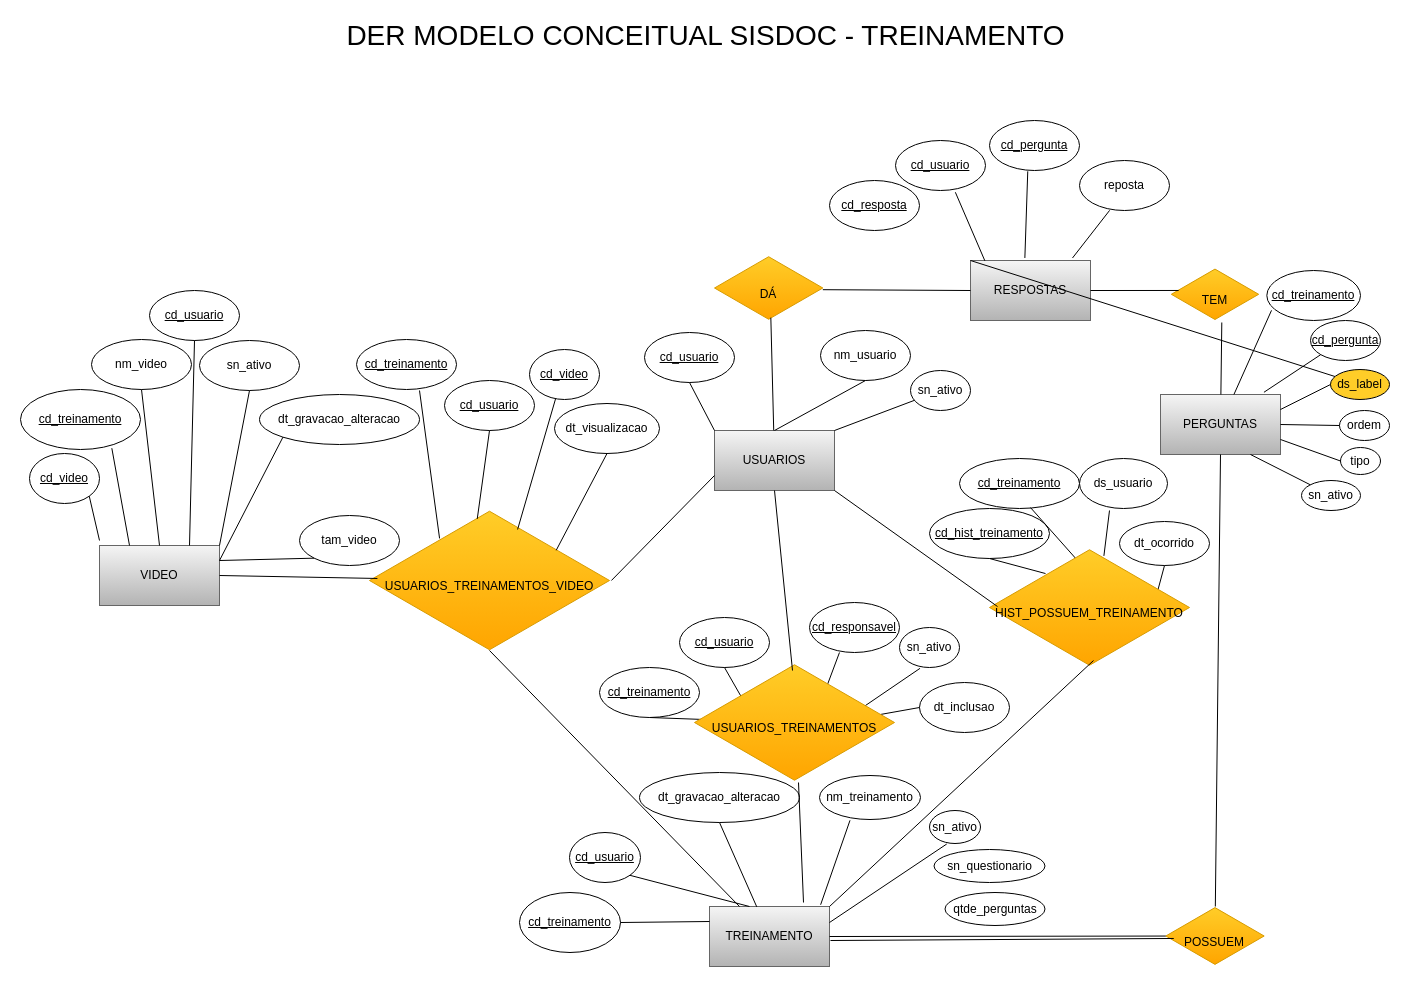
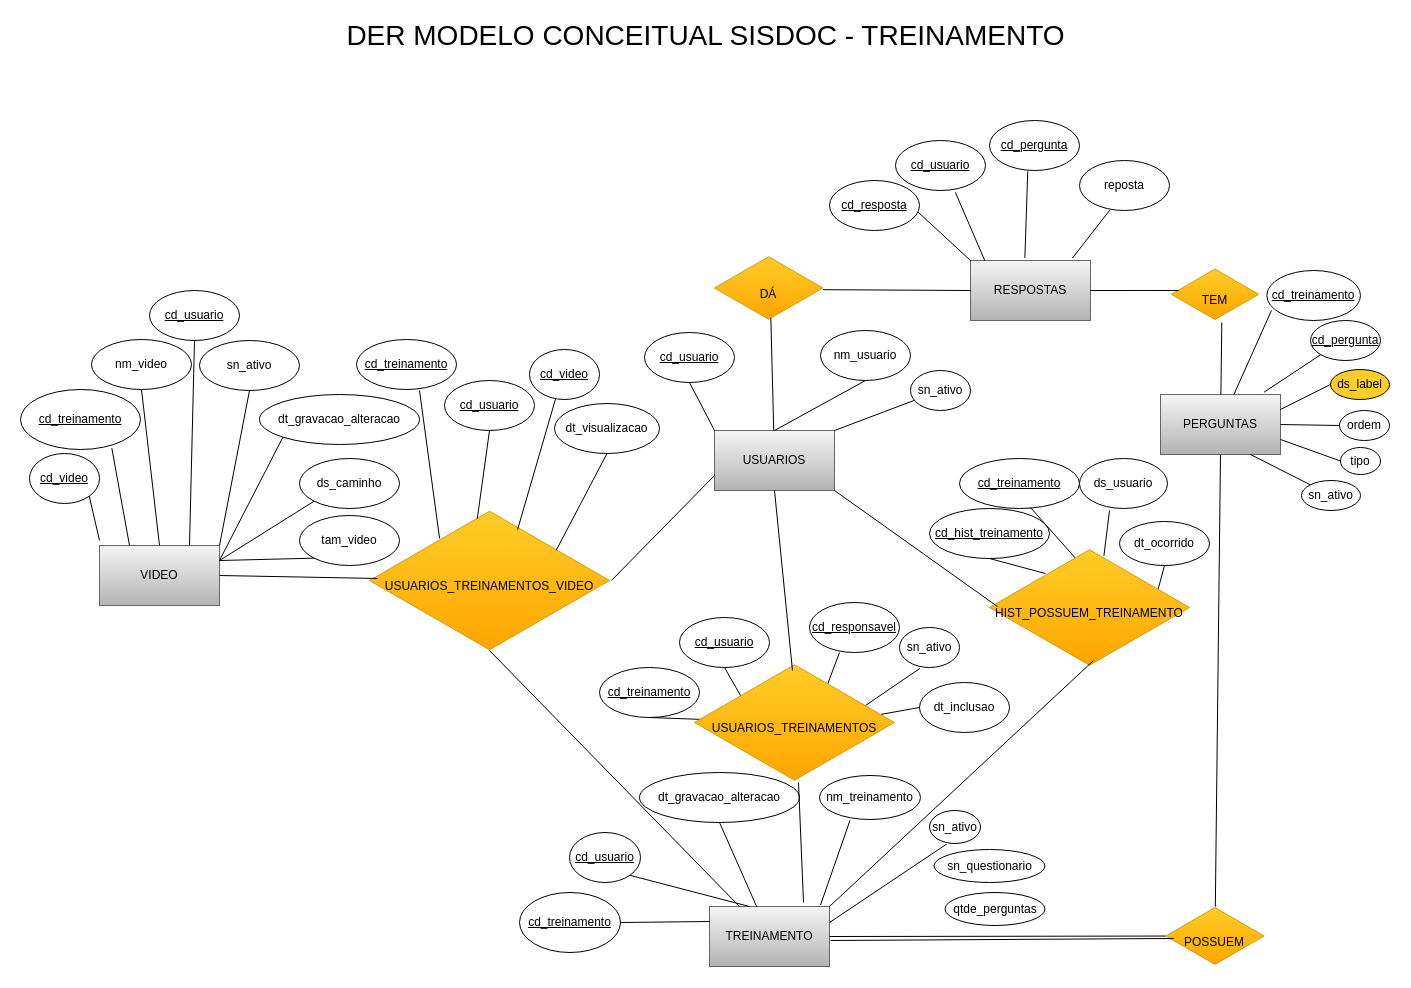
edge "RESPOSTAS" -- "ds_label": now "RESPOSTAS" -- "cd_resposta"
node "ds_caminho": added
edge "ds_caminho" -- "VIDEO": added
